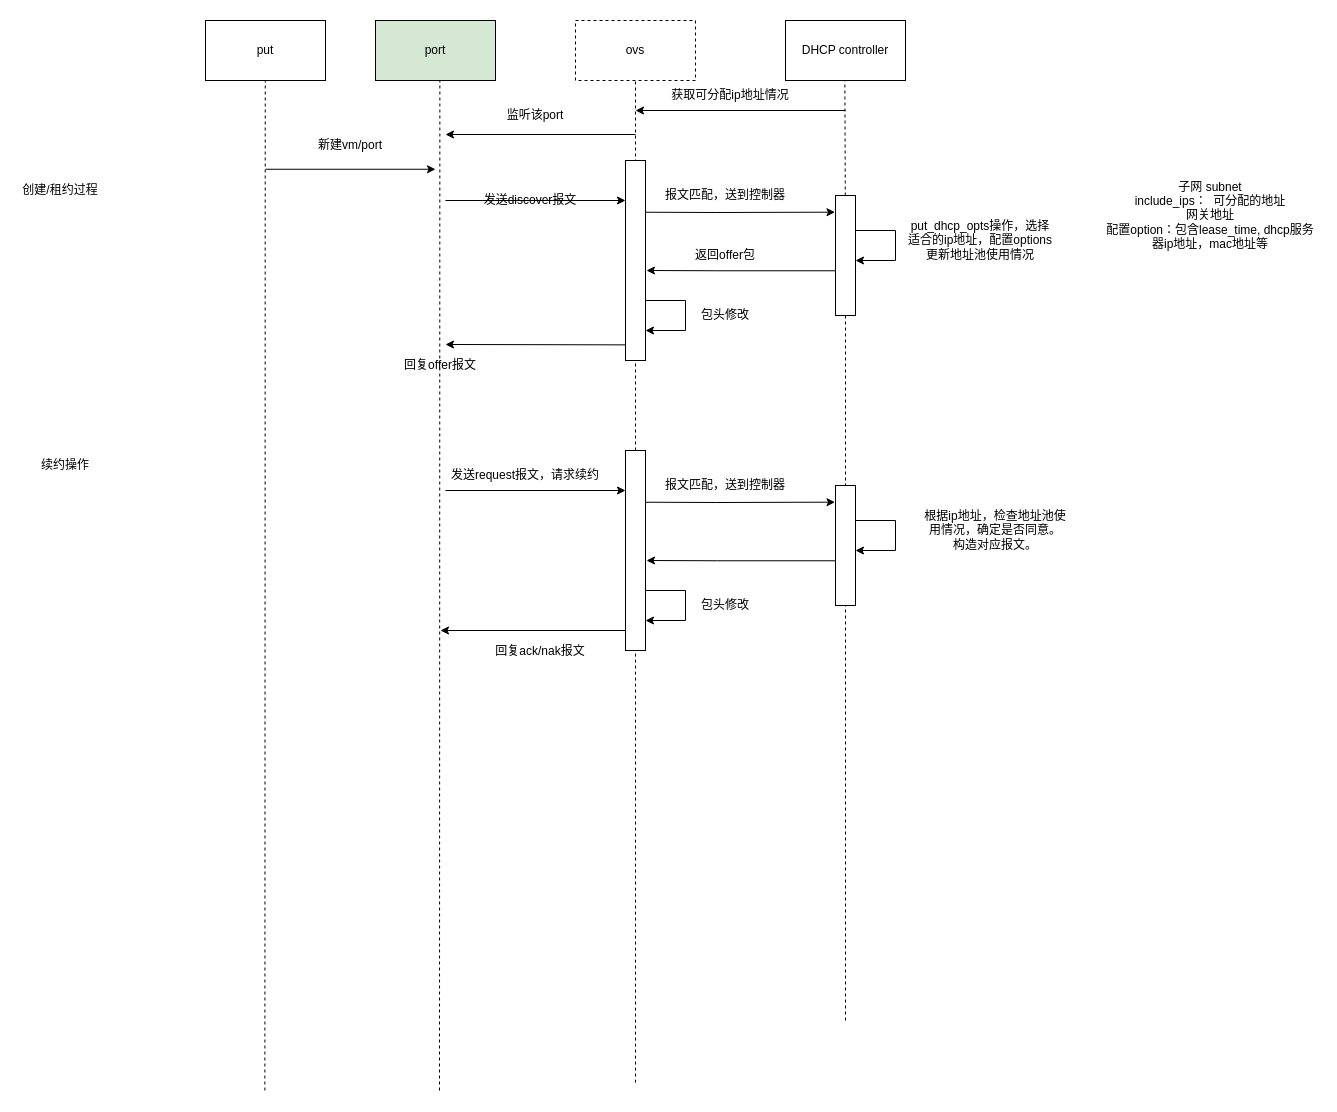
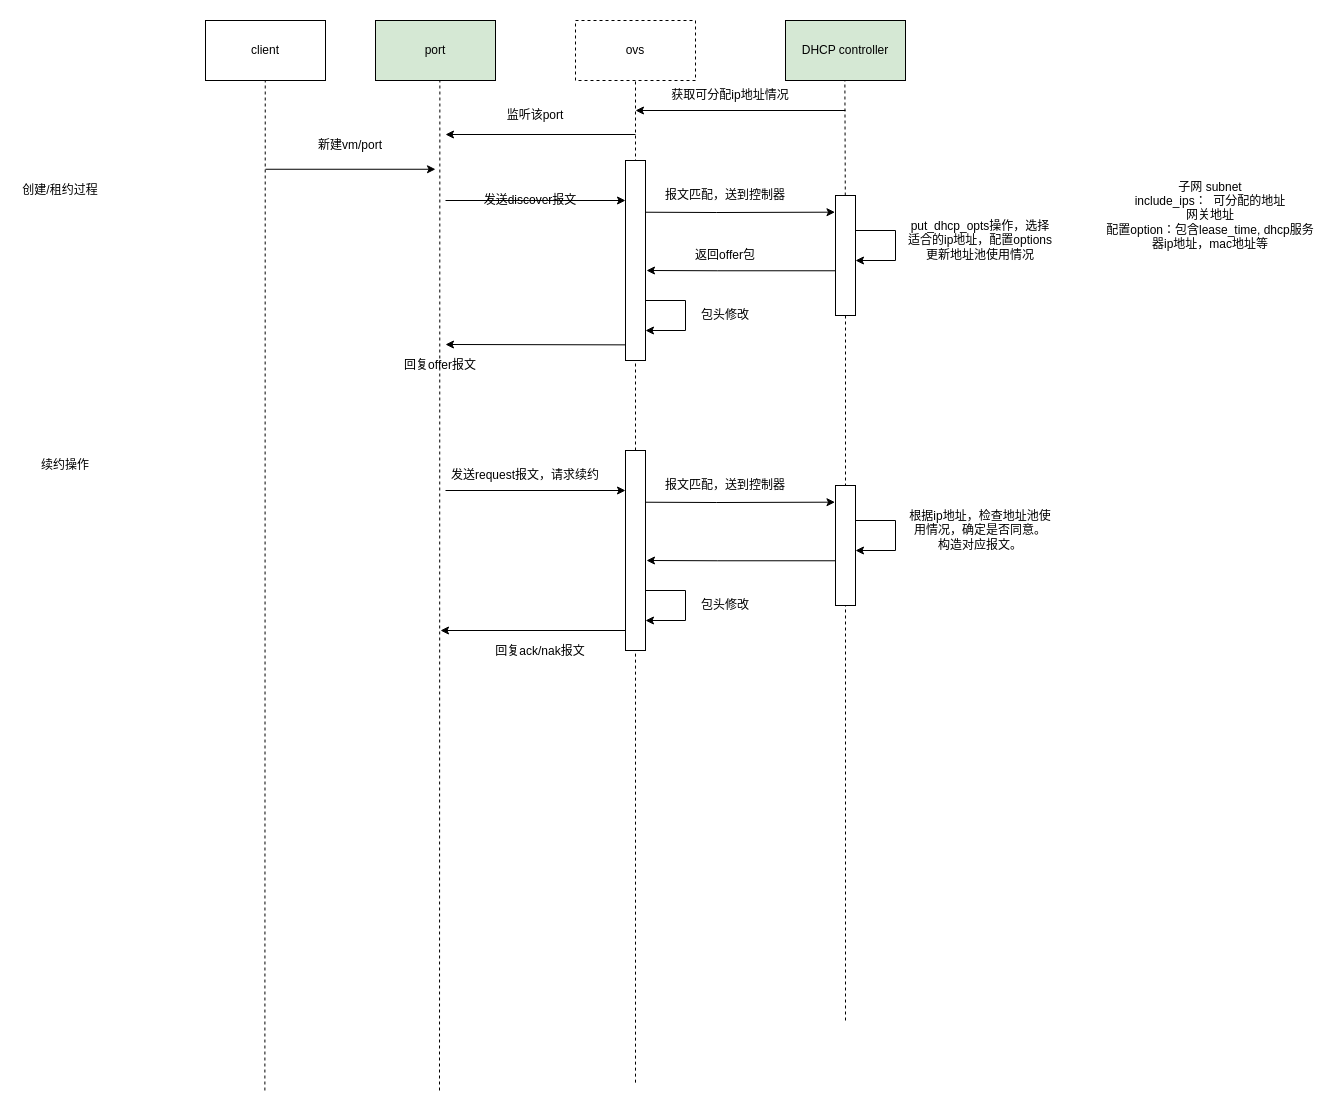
node "put": label "put" -> "client"
node "DHCP controller": fillcolor #ffffff -> #d5e8d4
node "根据ip地址，检查地址池使用情况，确定是否同意。 构造对应报文。": moved (996, 531) -> (981, 531)
